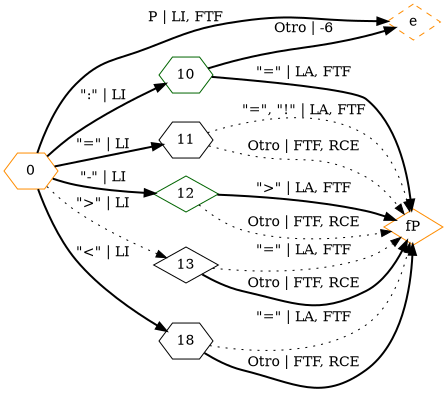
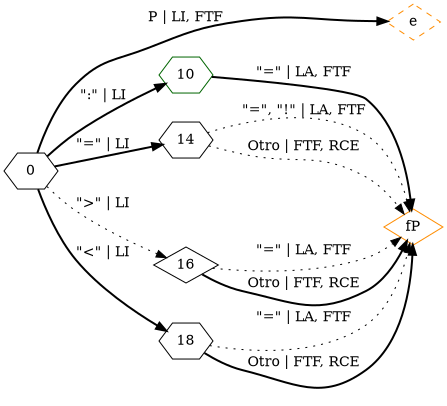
edge "10" -> "e": removed, label "Otro | -6"
node "11": label "11" -> "14"
node "0": color darkorange -> black
node "12": removed
node "13": label "13" -> "16"
